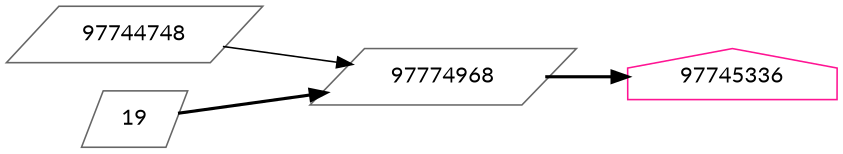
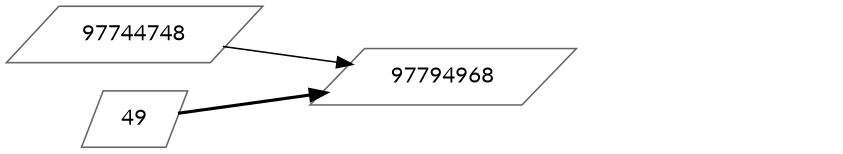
node "97774968": label "97774968" -> "97794968"
node "97745336": removed
node "19": label "19" -> "49"
